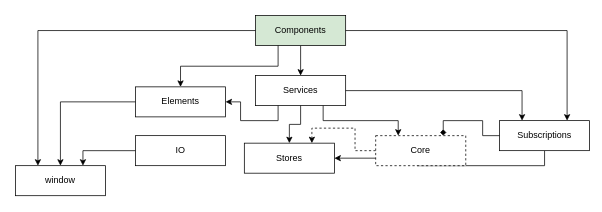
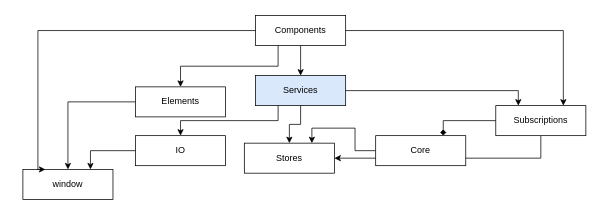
node "Components": fillcolor #d5e8d4 -> #ffffff
node "Services": fillcolor #ffffff -> #dae8fc
edge "Services" -> "Elements": now "Services" -> "IO"
edge "Services" -> "Core": removed
edge "Core" -> "Stores": style dashed -> solid
node "Subscriptions": moved (544, 135) -> (540, 120)
node "Core": style dashed -> solid
node "window": moved (60, 180) -> (68, 184)
